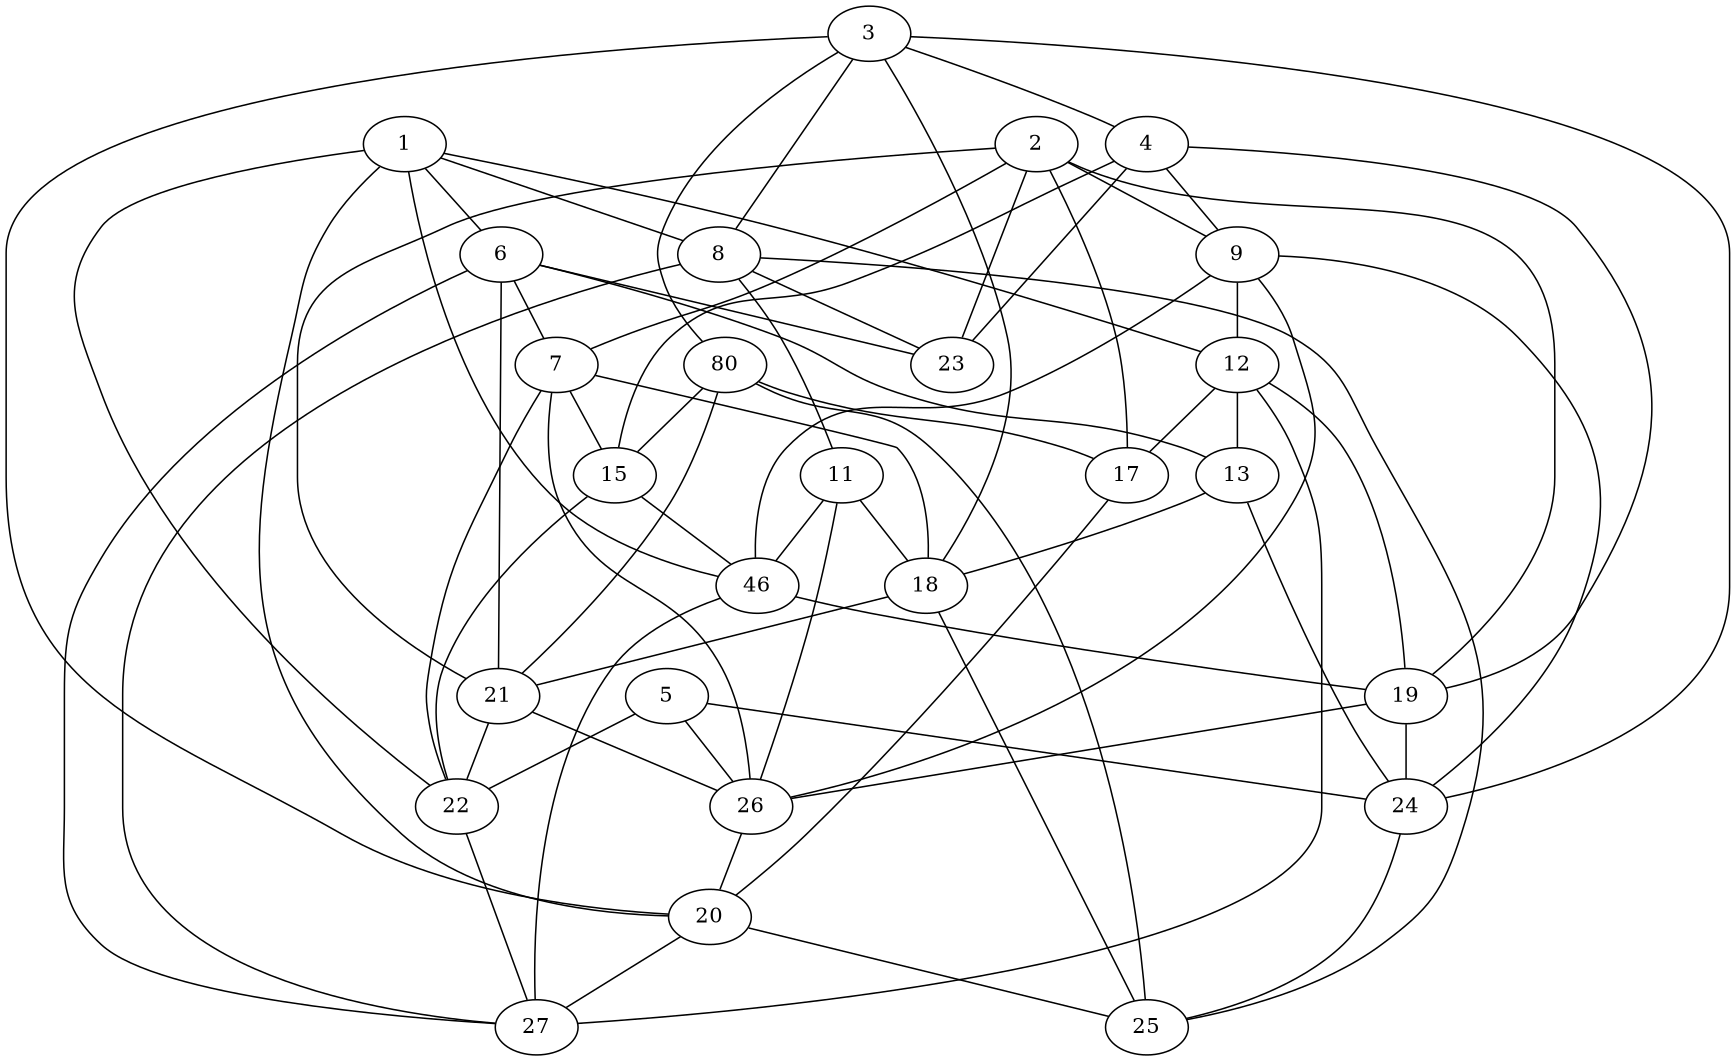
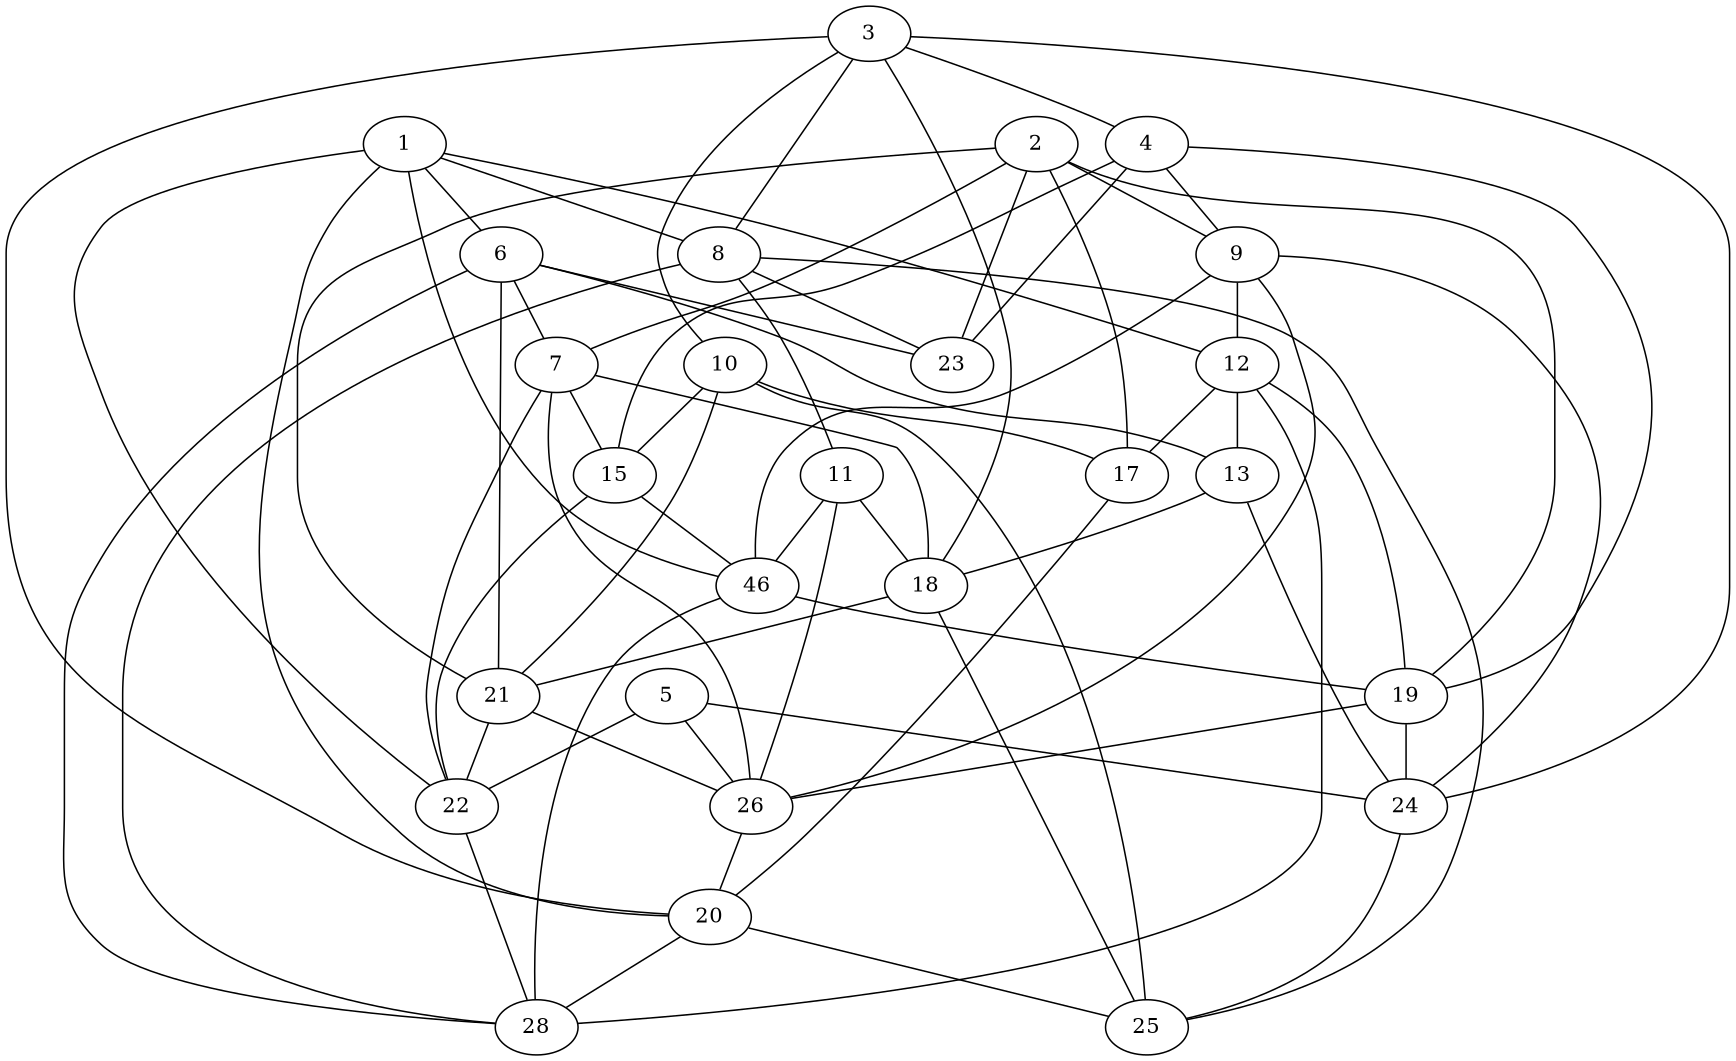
node "80": label "80" -> "10"
node "27": label "27" -> "28"
